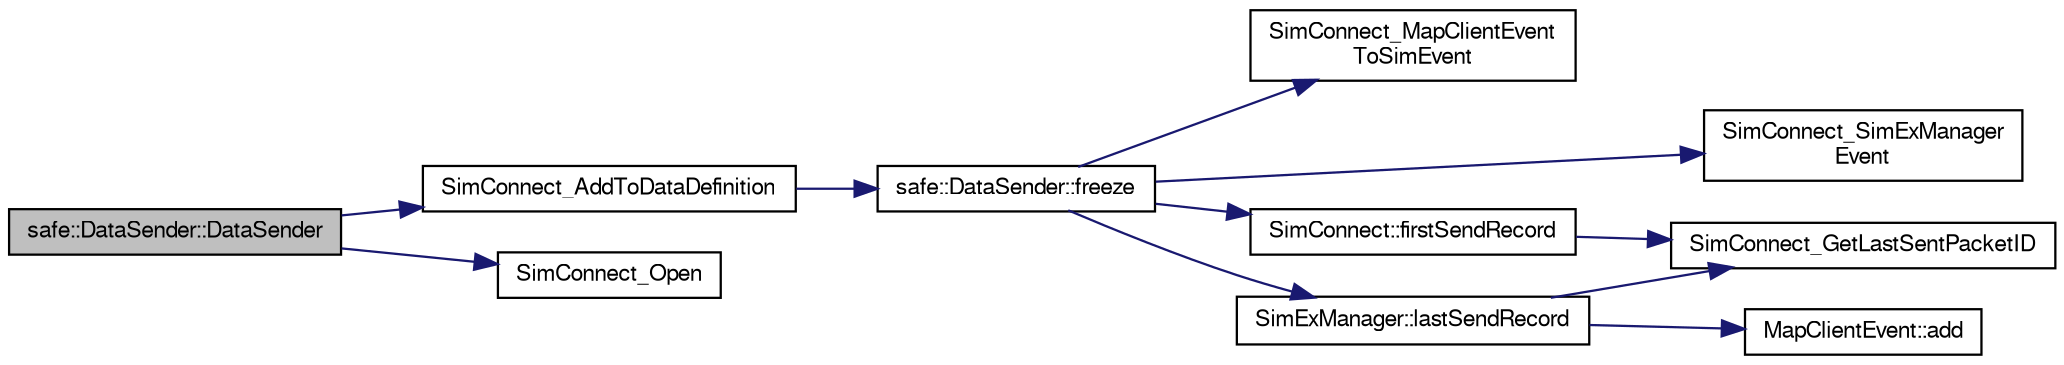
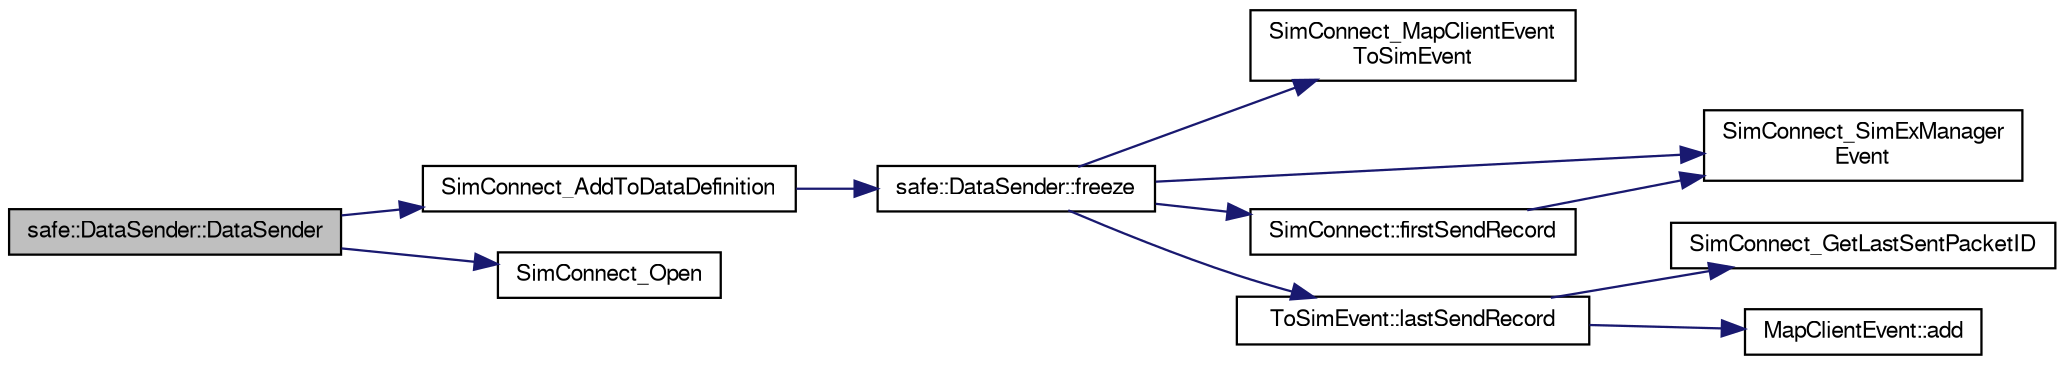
edge "SimConnect::firstSendRecord" -> "SimConnect_GetLastSentPacketID": now "SimConnect::firstSendRecord" -> "SimConnect_SimExManager Event"
node "SimExManager::lastSendRecord": label "SimExManager::lastSendRecord" -> "ToSimEvent::lastSendRecord"
